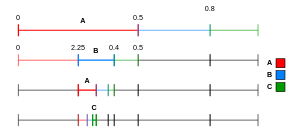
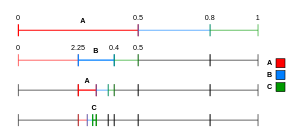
node "0.8": moved (210, 9) -> (210, 18)
node "1": added
